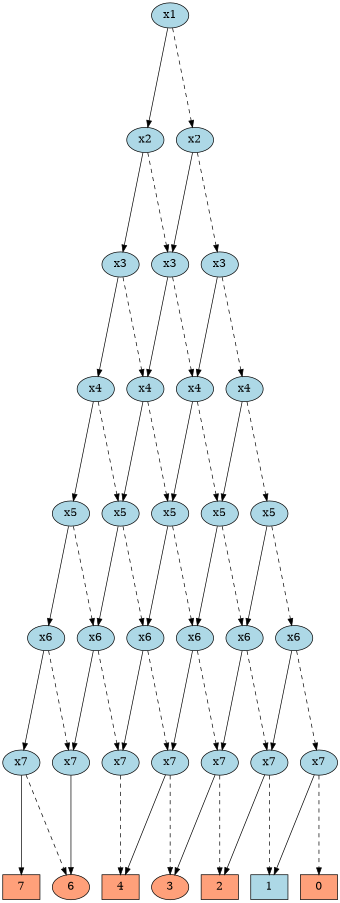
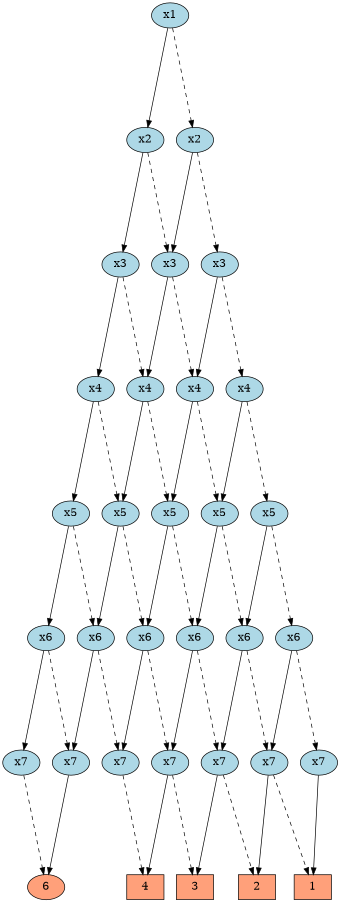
node "7": removed
node "3": shape ellipse -> box
node "1": fillcolor lightblue -> lightsalmon
node "0": removed
